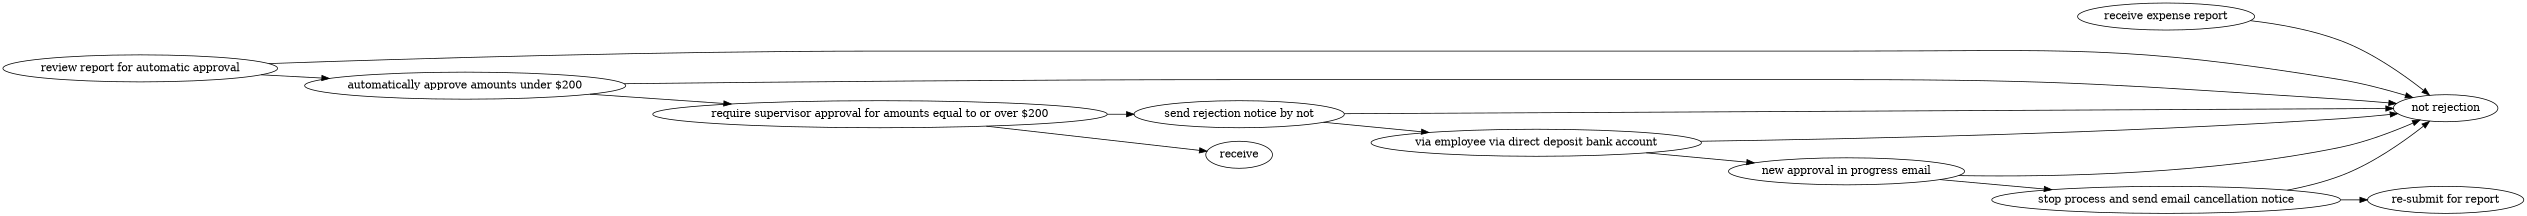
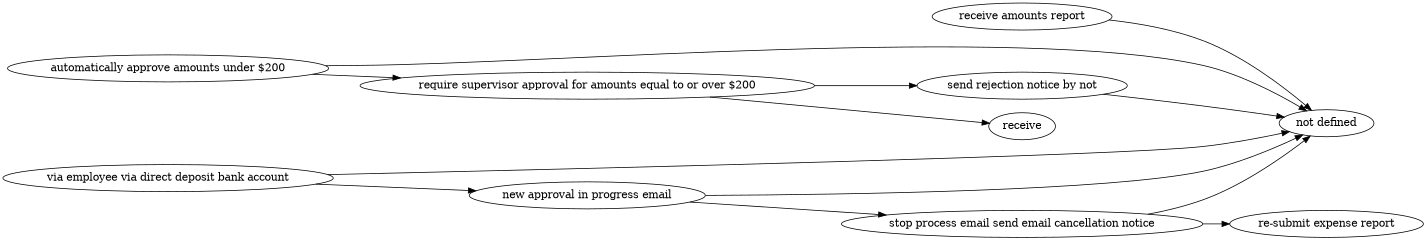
node "receive expense report": label "receive expense report" -> "receive amounts report"
node "review report for automatic approval": removed
node "not rejection": label "not rejection" -> "not defined"
edge "send rejection notice by not" -> "via employee via direct deposit bank account": removed
node "stop process and send email cancellation notice": label "stop process and send email cancellation notice" -> "stop process email send email cancellation notice"
node "re-submit for report": label "re-submit for report" -> "re-submit expense report"
